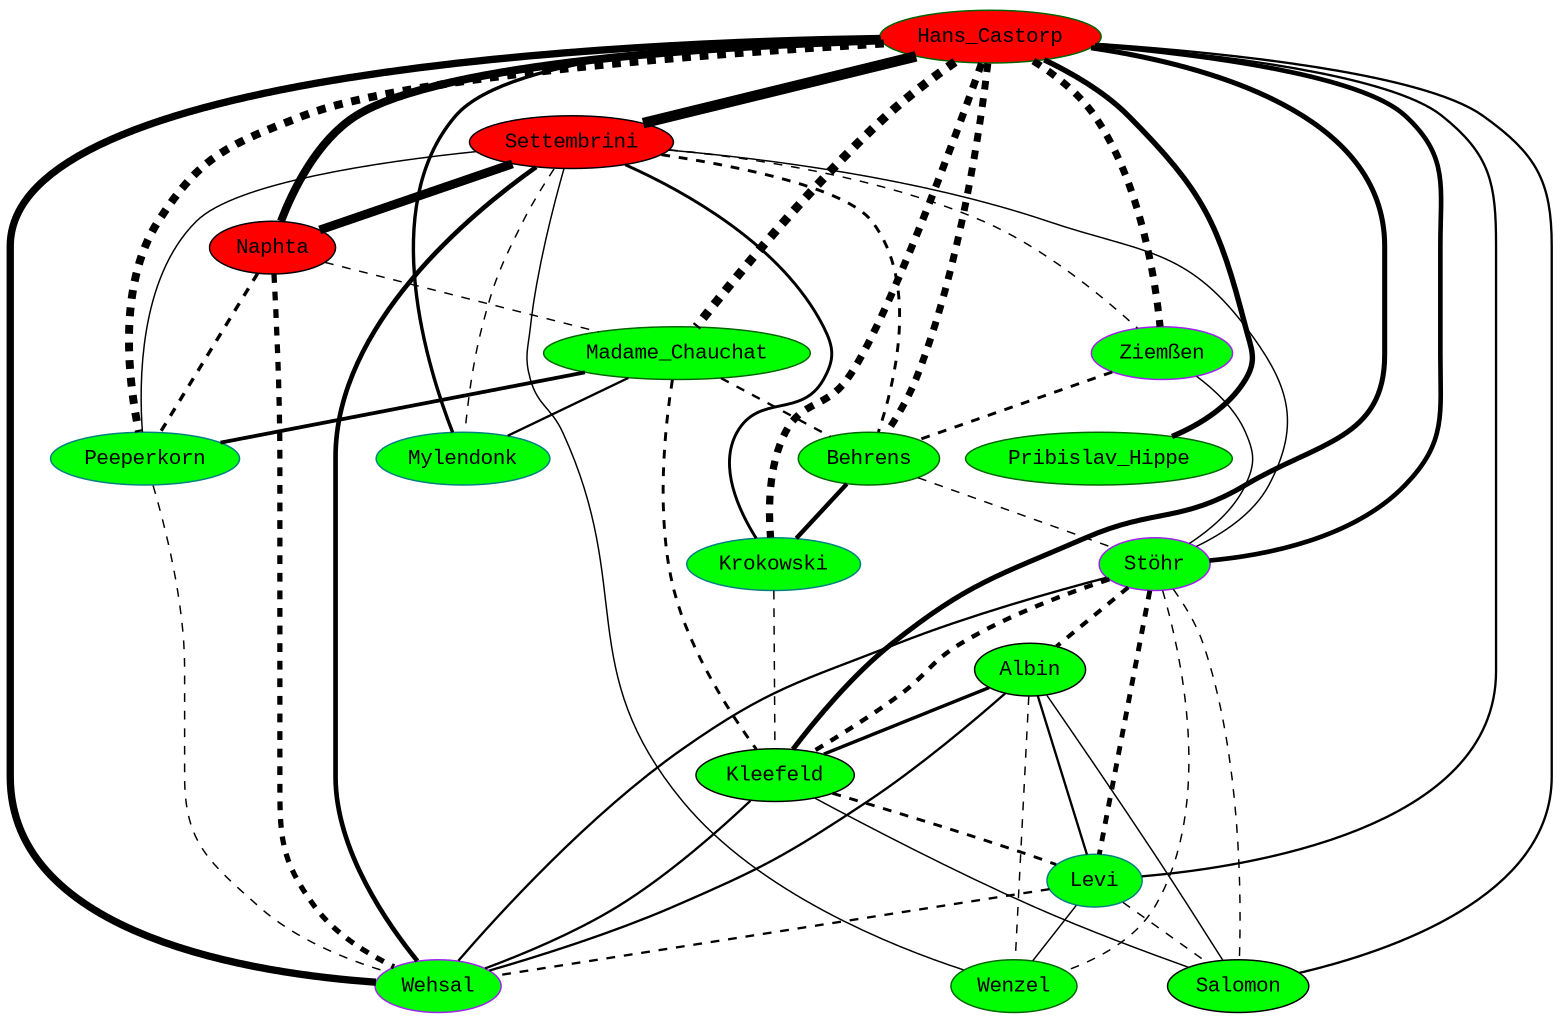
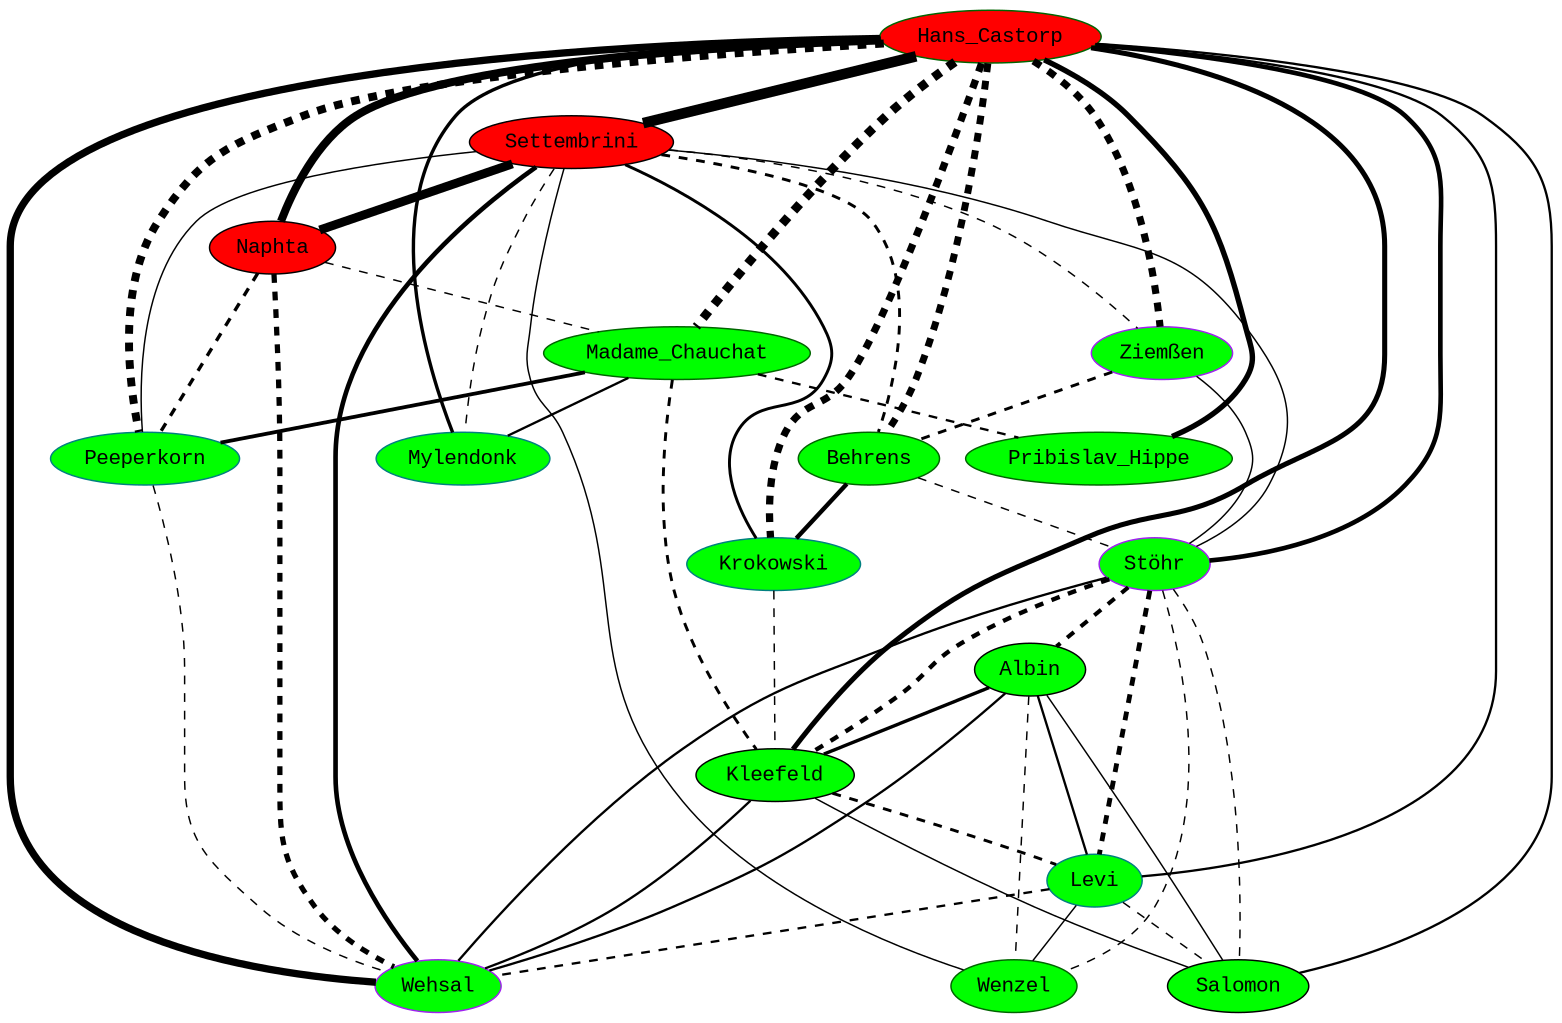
edge "Madame_Chauchat" -- "Behrens": now "Madame_Chauchat" -- "Pribislav_Hippe"
